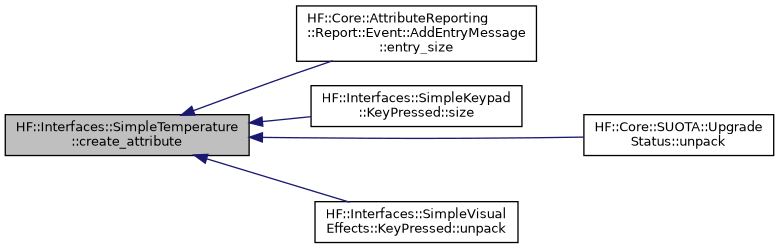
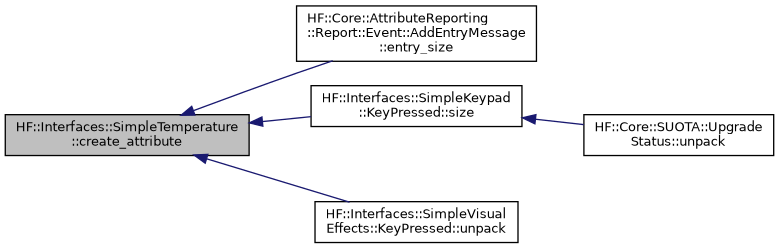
edge "HF::Core::SUOTA::Upgrade Status::unpack" -> "HF::Interfaces::SimpleTemperature ::create_attribute": now "HF::Core::SUOTA::Upgrade Status::unpack" -> "HF::Interfaces::SimpleKeypad ::KeyPressed::size"
